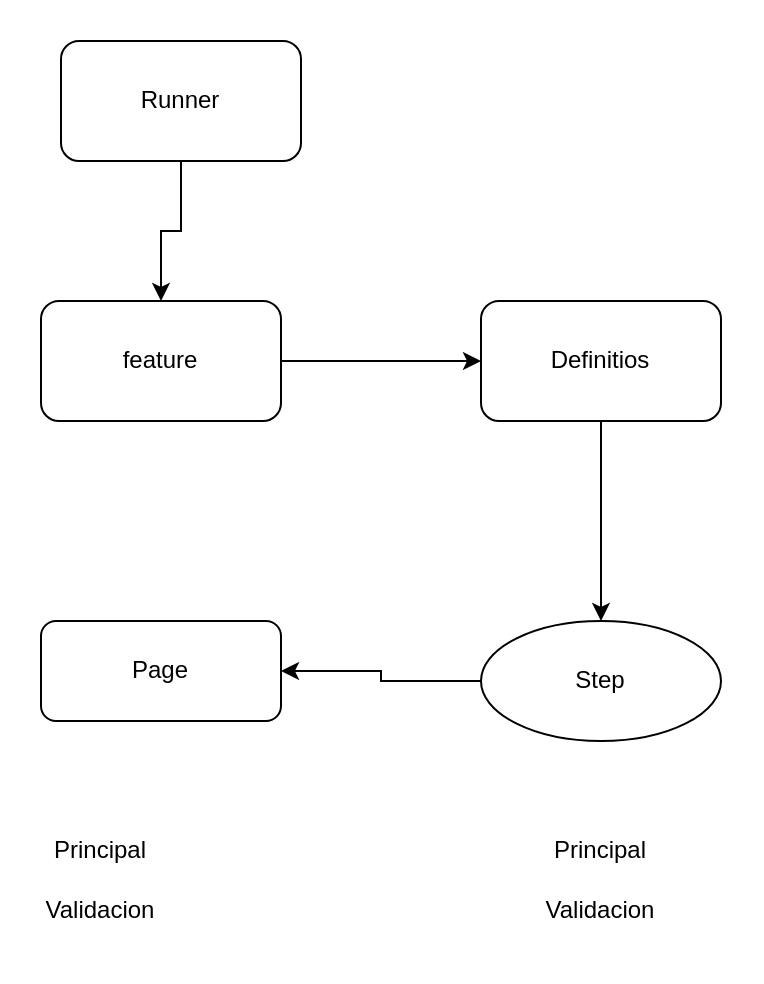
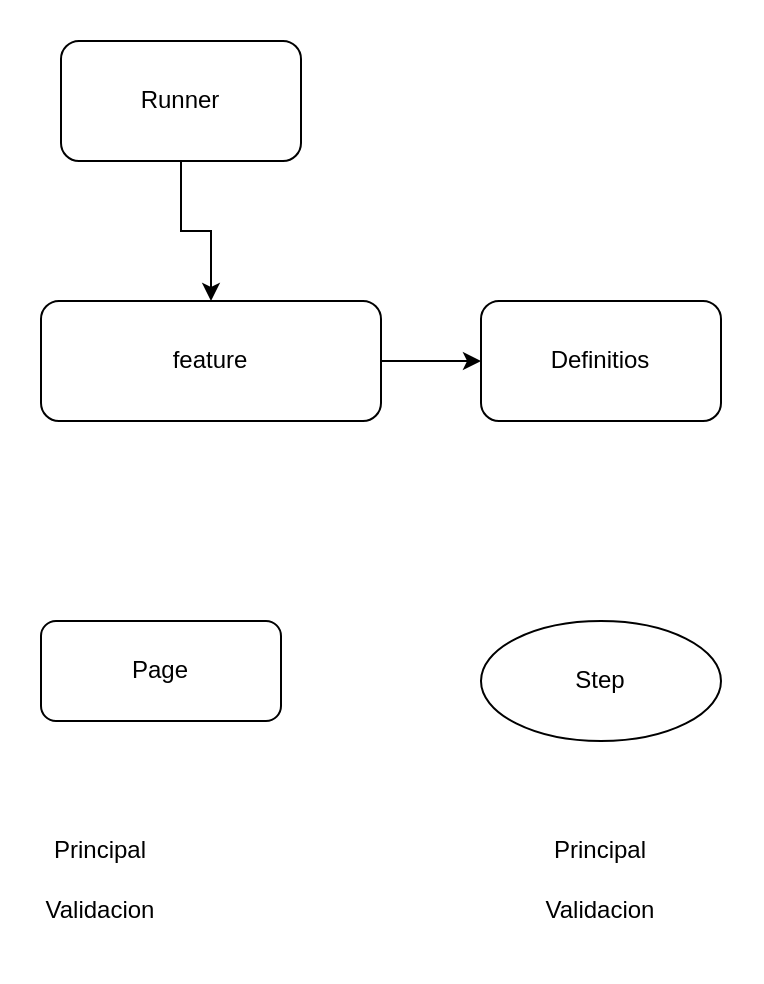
node "feature": size 240x120 -> 340x120
edge "Definitios" -> "Step": removed
edge "Step" -> "Page": removed
